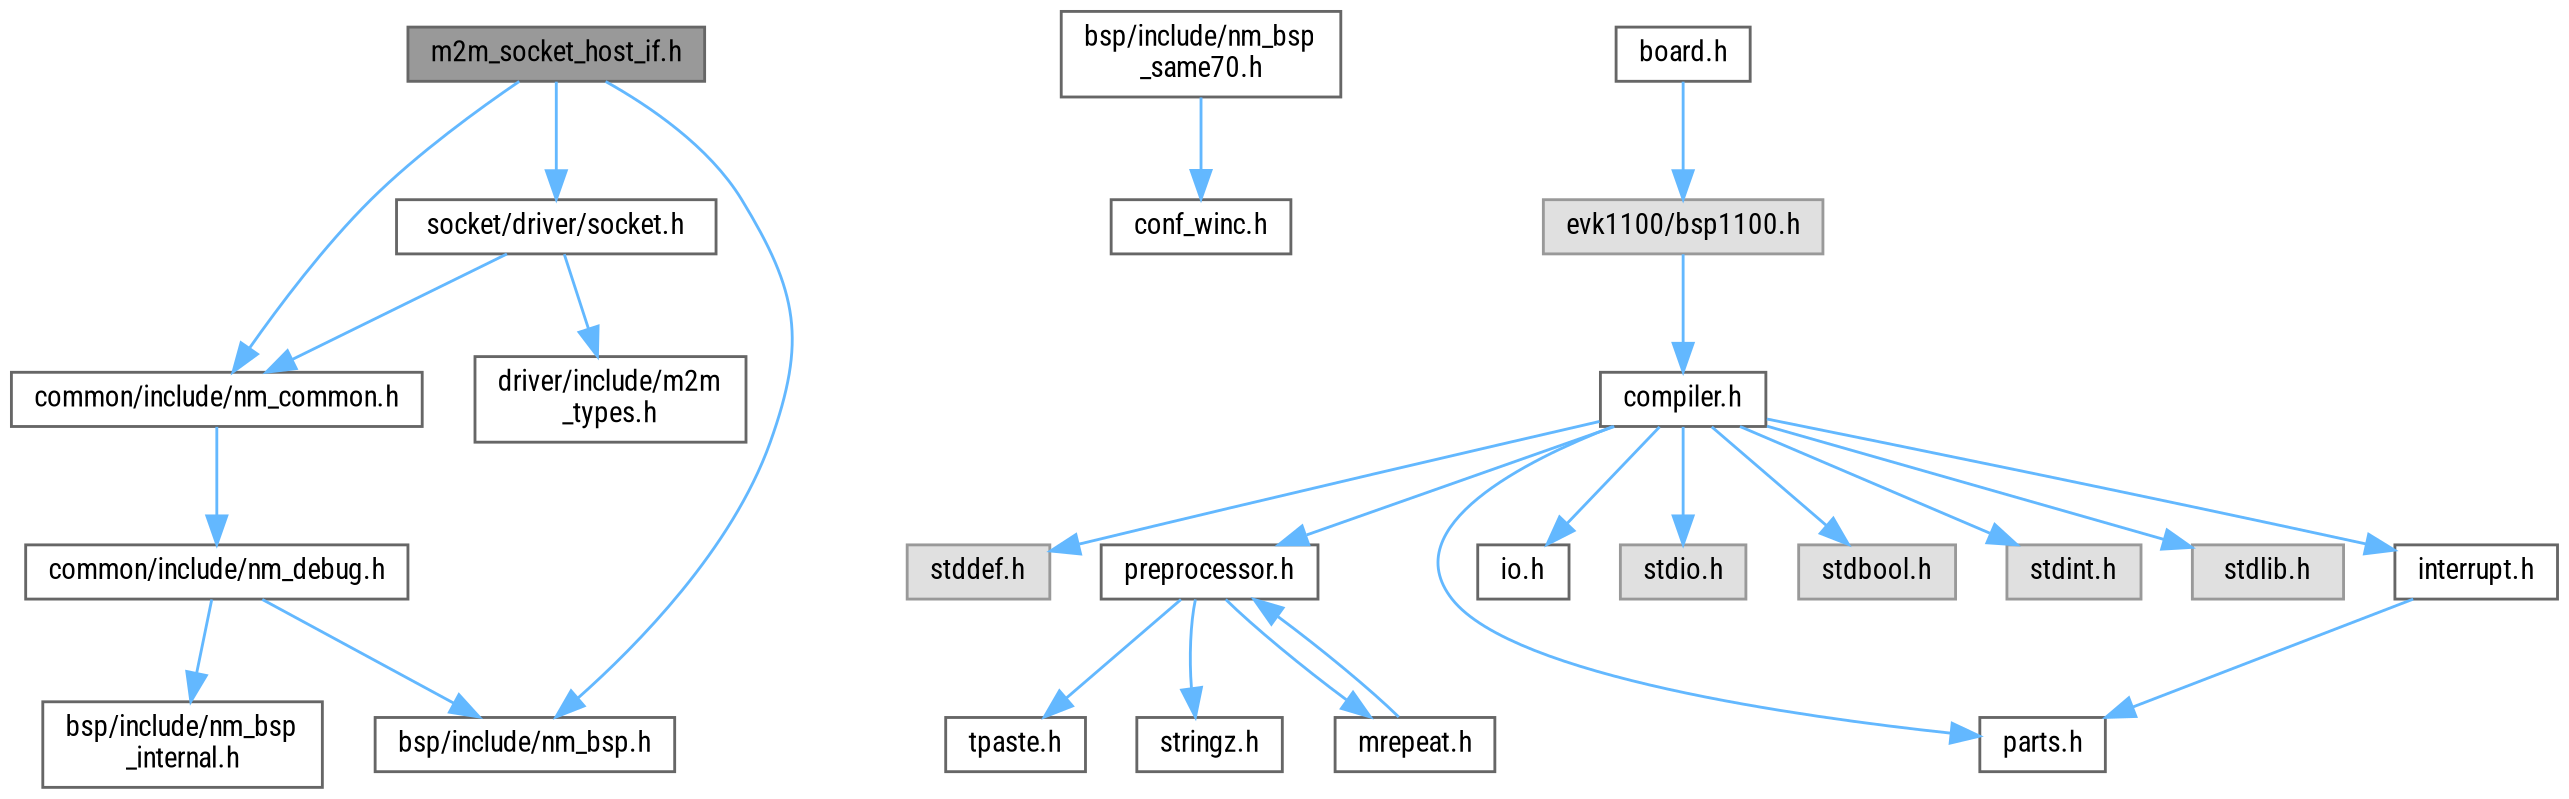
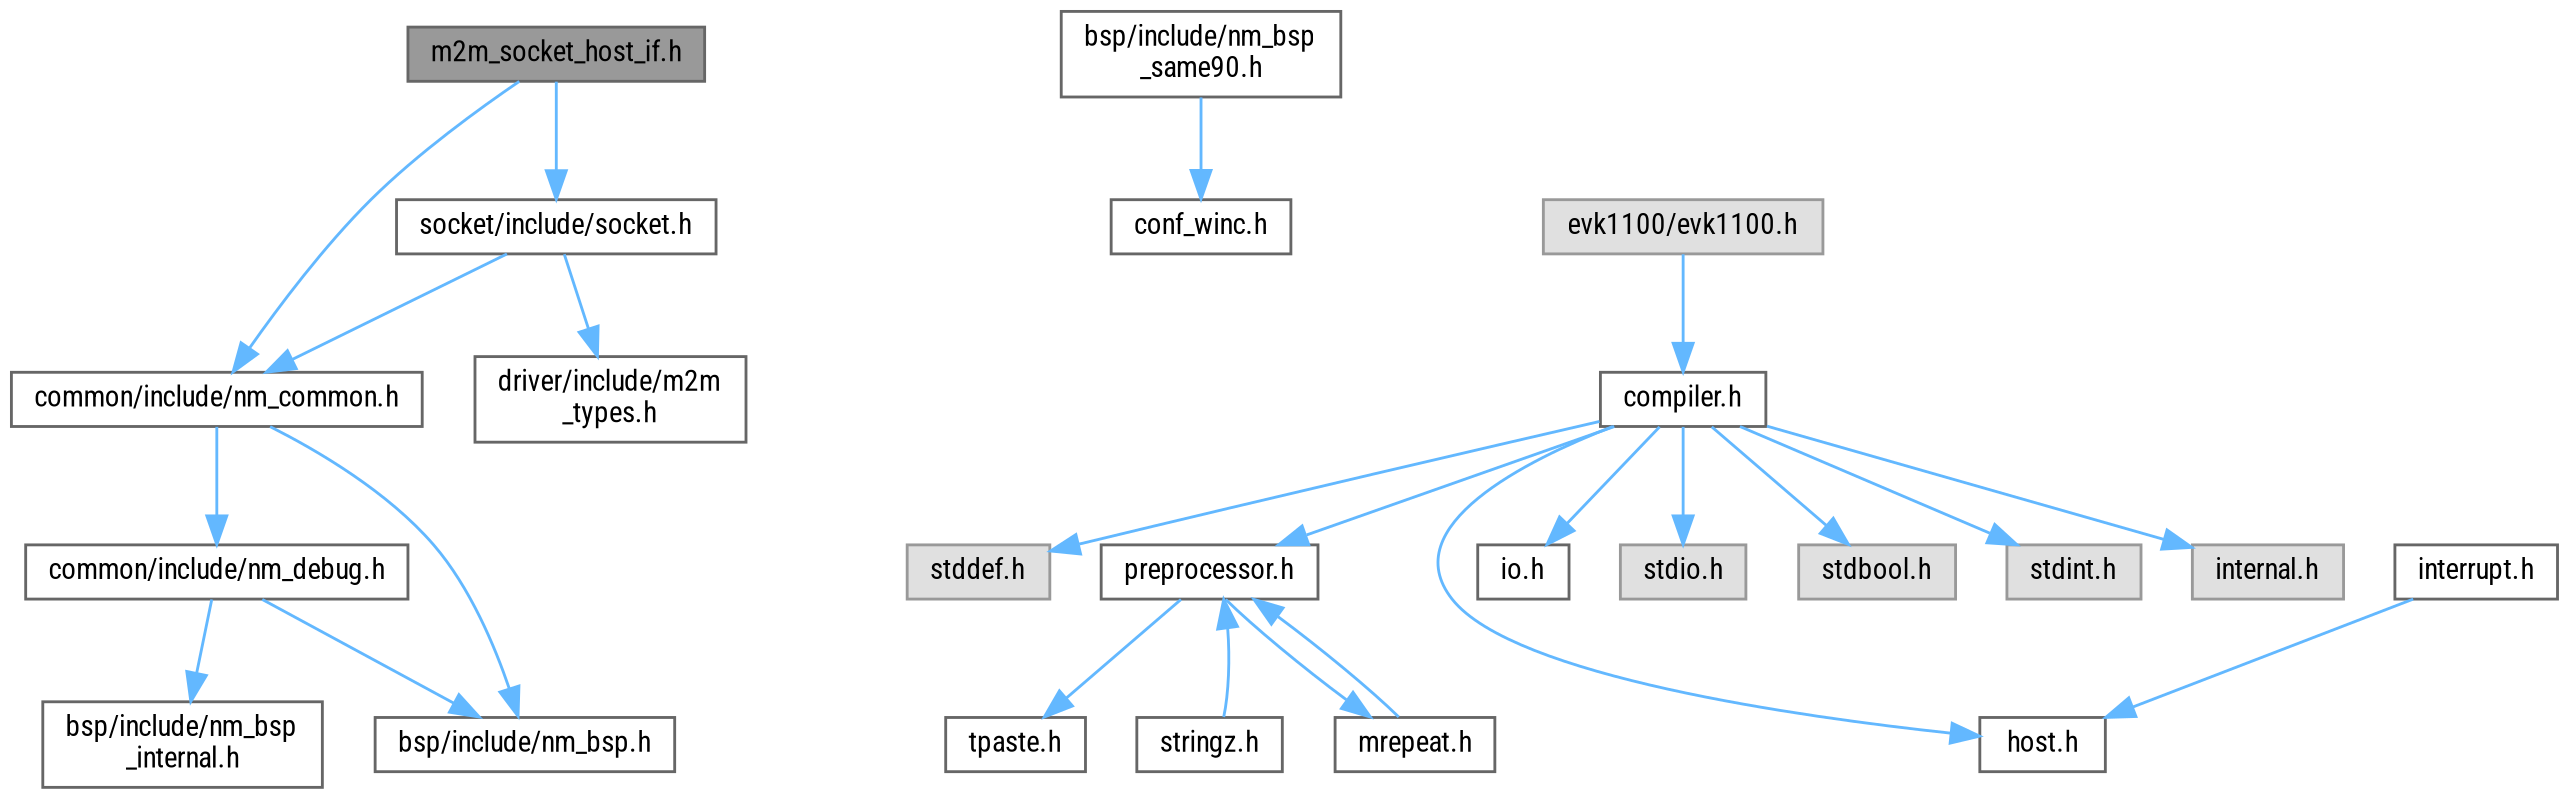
node "bsp/include/nm_bsp _same70.h": label "bsp/include/nm_bsp _same70.h" -> "bsp/include/nm_bsp _same90.h"
node "board.h": removed
node "socket/driver/socket.h": label "socket/driver/socket.h" -> "socket/include/socket.h"
node "evk1100/bsp1100.h": label "evk1100/bsp1100.h" -> "evk1100/evk1100.h"
edge "m2m_socket_host_if.h" -> "bsp/include/nm_bsp.h": now "common/include/nm_common.h" -> "bsp/include/nm_bsp.h"
edge "compiler.h" -> "interrupt.h": removed
node "stdlib.h": label "stdlib.h" -> "internal.h"
edge "preprocessor.h" -> "stringz.h": reversed
node "parts.h": label "parts.h" -> "host.h"
